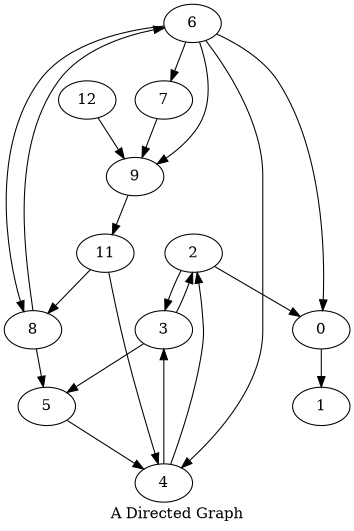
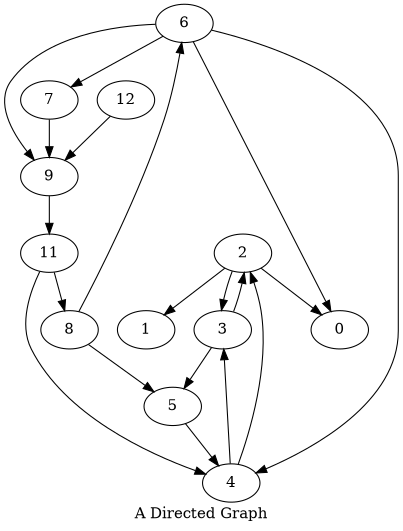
edge "6" -> "8": removed
edge "0" -> "1": now "2" -> "1"
